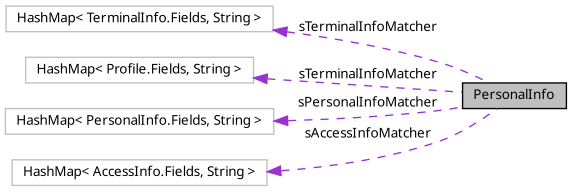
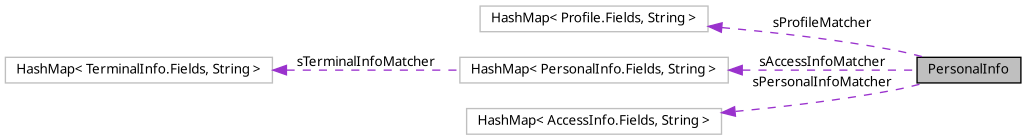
edge "PersonalInfo" -> "HashMap< TerminalInfo.Fields, String >": now "HashMap< PersonalInfo.Fields, String >" -> "HashMap< TerminalInfo.Fields, String >"
edge "PersonalInfo" -> "HashMap< Profile.Fields, String >": label "sTerminalInfoMatcher" -> "sProfileMatcher"
edge "PersonalInfo" -> "HashMap< PersonalInfo.Fields, String >": label "sPersonalInfoMatcher" -> "sAccessInfoMatcher"
edge "PersonalInfo" -> "HashMap< AccessInfo.Fields, String >": label "sAccessInfoMatcher" -> "sPersonalInfoMatcher"
